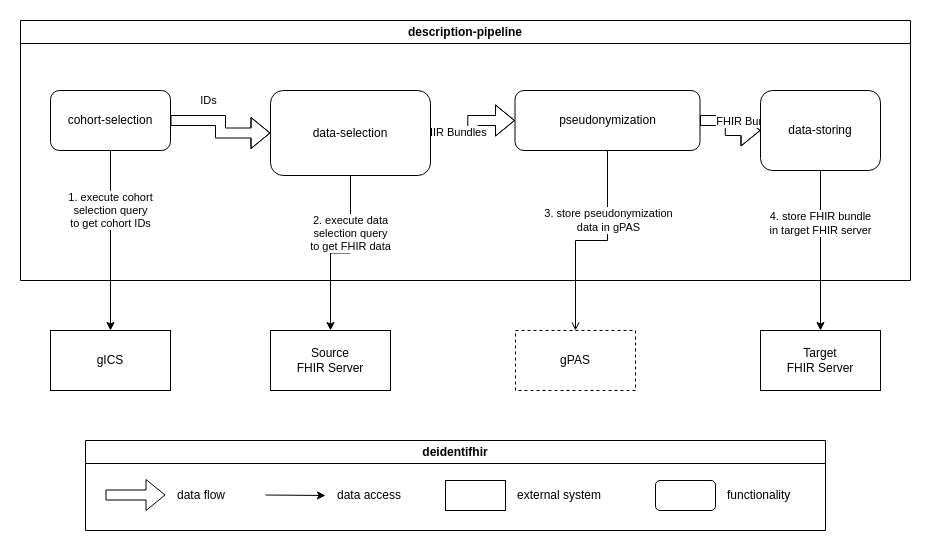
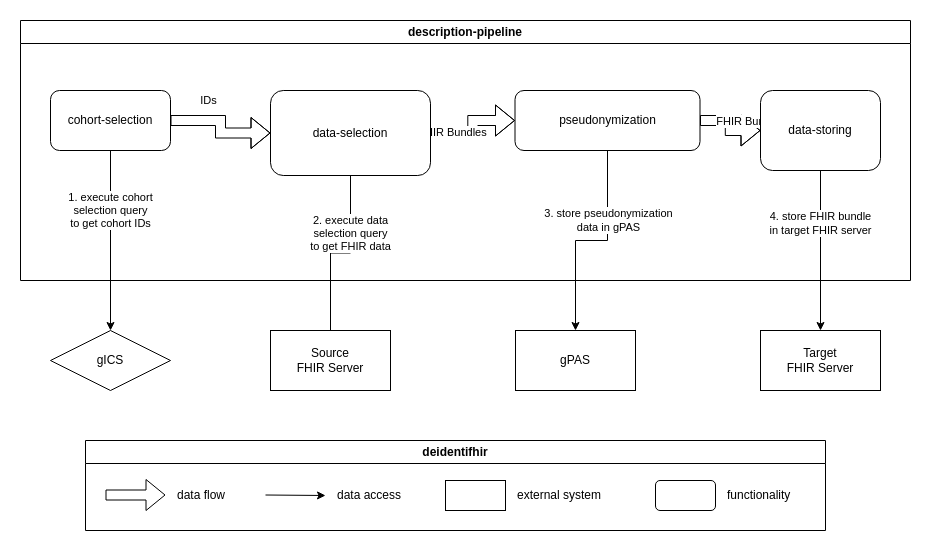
edge "data-selection" -> "Source FHIR Server": arrowhead classic -> none
edge "pseudonymization" -> "gPAS": arrowhead open -> classic
node "gICS": shape rectangle -> diamond
node "gPAS": style dashed -> solid
